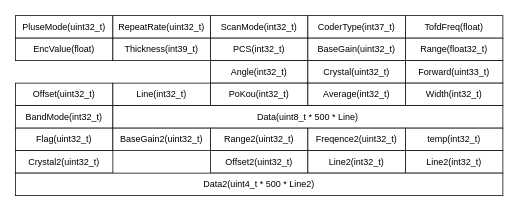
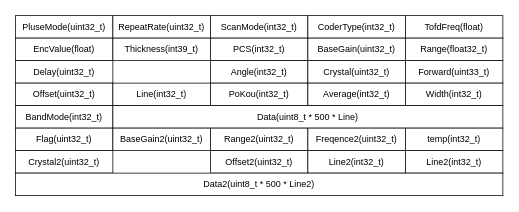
node "CoderType(int37_t)": label "CoderType(int37_t)" -> "CoderType(int32_t)"
node "Delay(uint32_t)": added
node "Data2(uint4_t * 500 * Line2)": label "Data2(uint4_t * 500 * Line2)" -> "Data2(uint8_t * 500 * Line2)"
